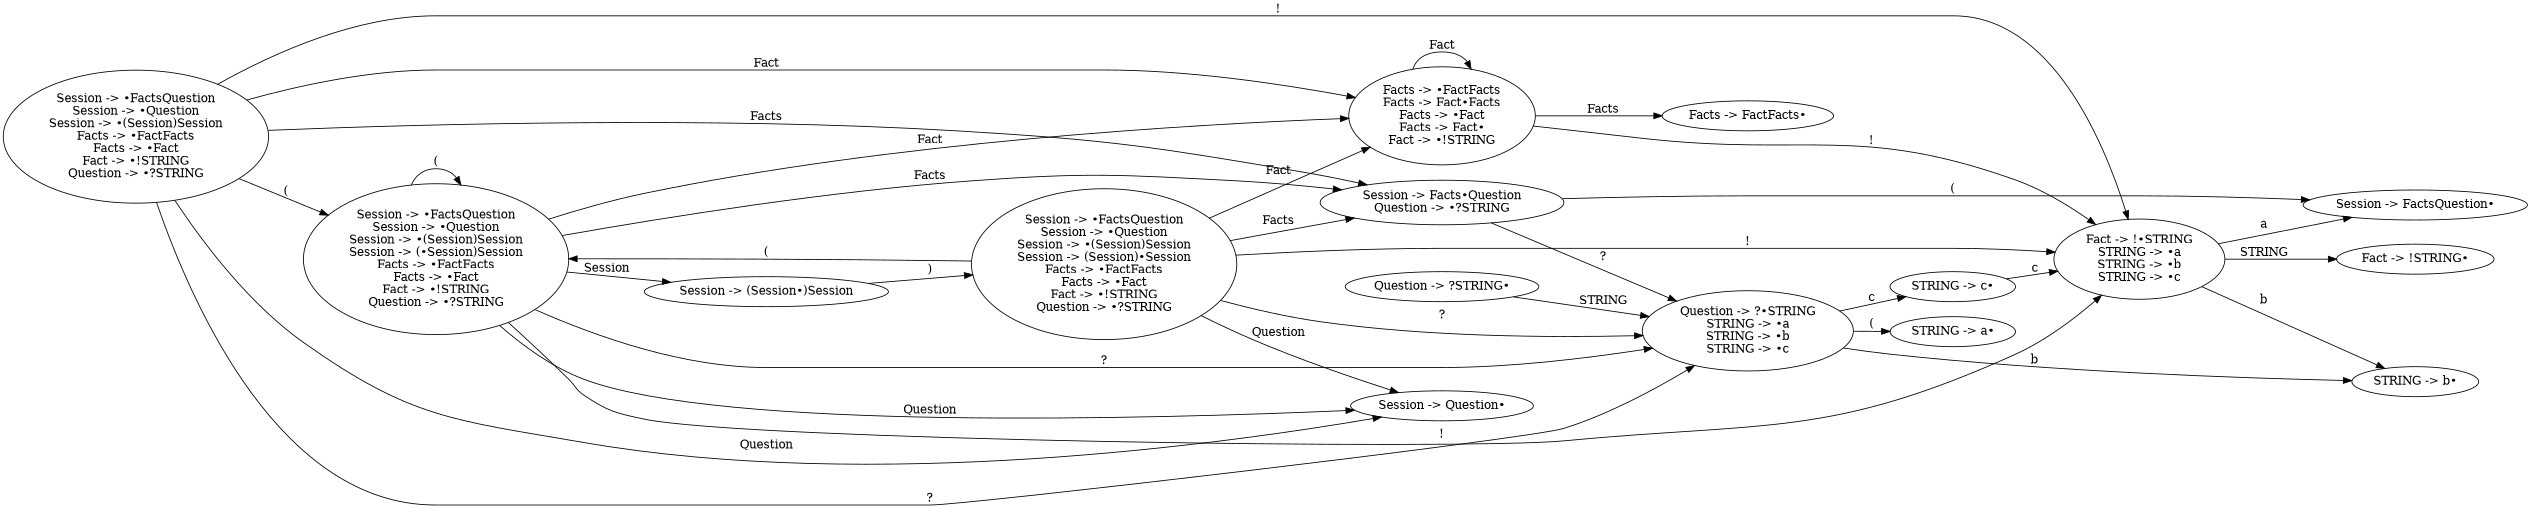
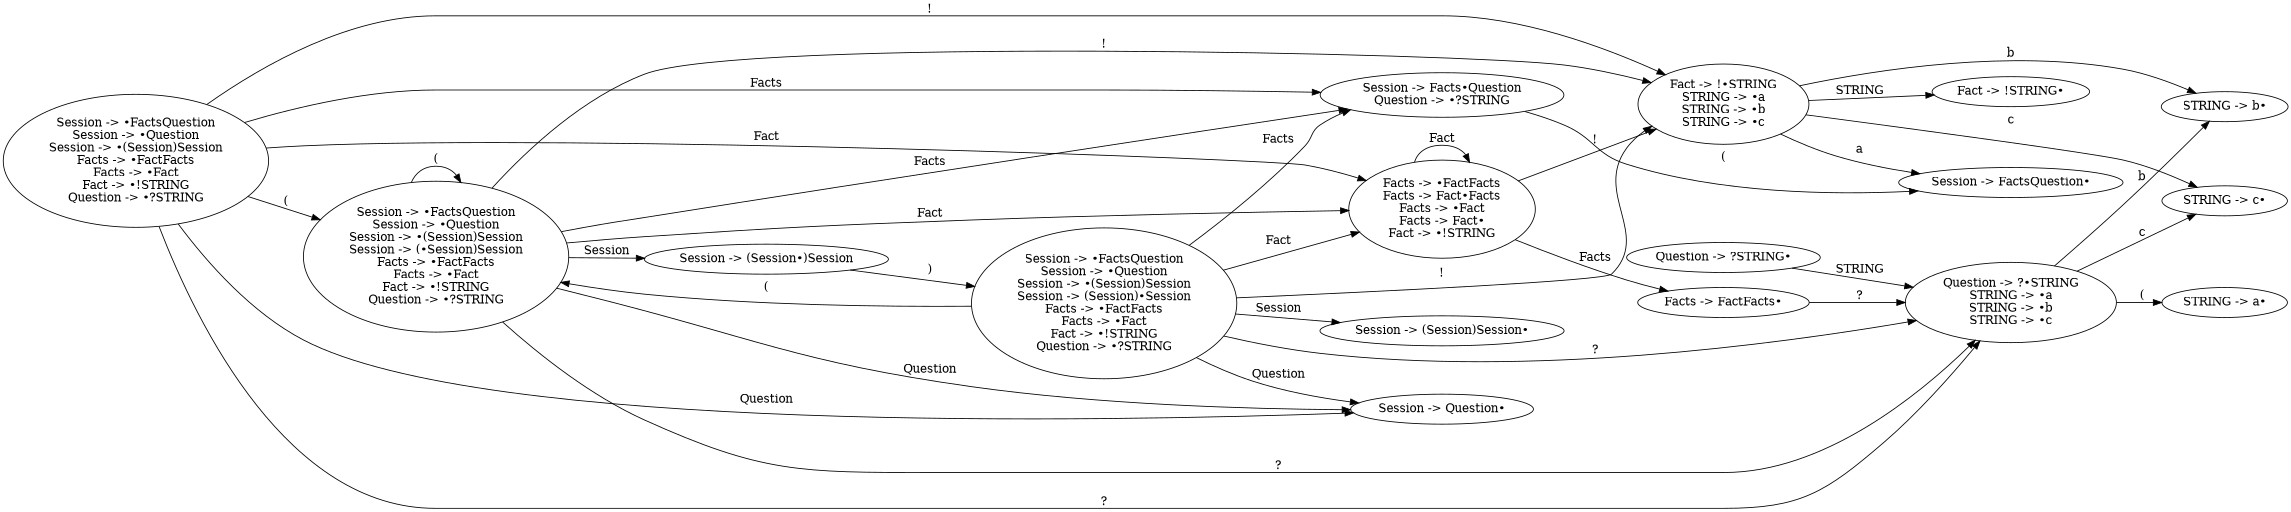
edge "Session -> Facts•Question Question -> •?STRING" -> "Question -> ?•STRING STRING -> •a STRING -> •b STRING -> •c": now "Facts -> FactFacts•" -> "Question -> ?•STRING STRING -> •a STRING -> •b STRING -> •c"
edge "STRING -> c•" -> "Fact -> !•STRING STRING -> •a STRING -> •b STRING -> •c": reversed
node "Session -> (Session)Session•": added
